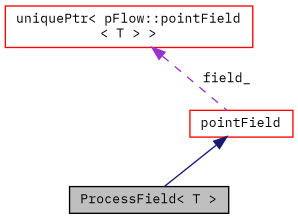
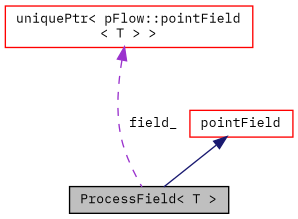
edge "pointField" -> "uniquePtr< pFlow::pointField < T > >": now "ProcessField< T >" -> "uniquePtr< pFlow::pointField < T > >"
